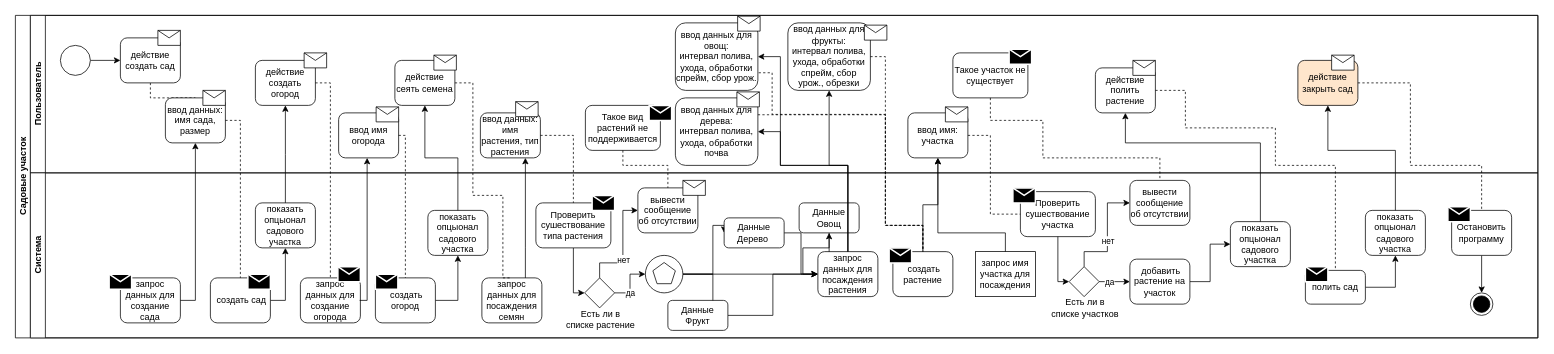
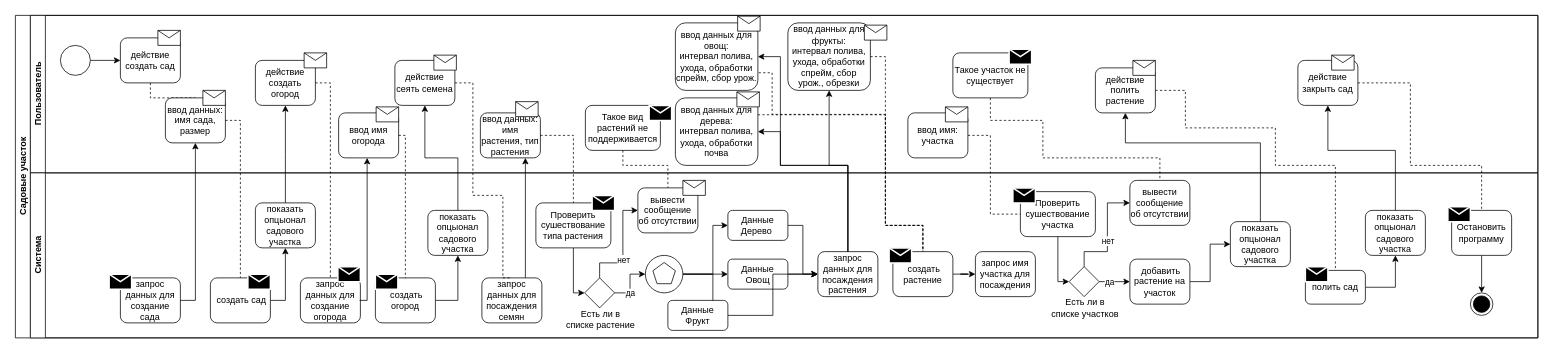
node "действие закрыть сад": fillcolor #ffe6cc -> #ffffff
edge "создать растение" -> "ввод имя: участка": now "создать растение" -> "запрос имя участка для посаждения"
node "Данные Овощ": moved (829, 218) -> (758, 274)
node "Данные Дерево": moved (754, 233) -> (758, 225)
edge "запрос имя участка для посаждения" -> "ввод имя: участка": removed
node "запрос имя участка для посаждения": shape rectangle -> rounded rectangle
